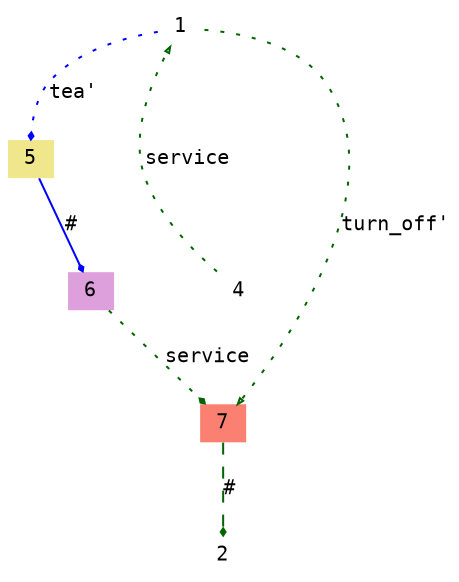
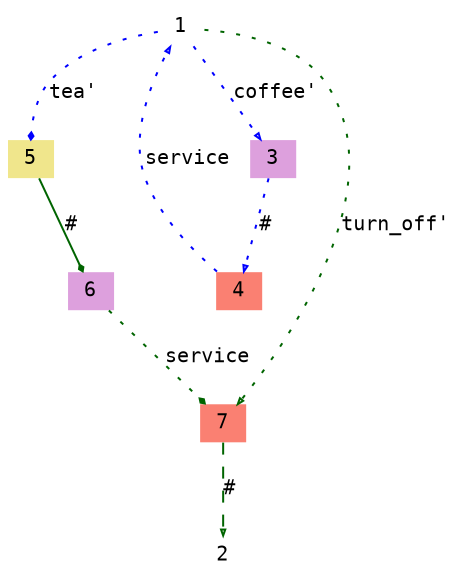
node "3": added
edge "4" -> "1": color darkgreen -> blue
edge "5" -> "6": color blue -> darkgreen
node "4": fillcolor white -> salmon
edge "7" -> "2": arrowhead diamond -> onormal
